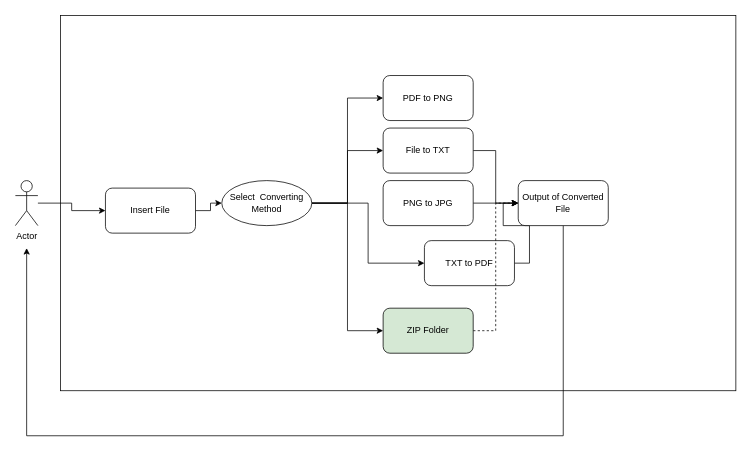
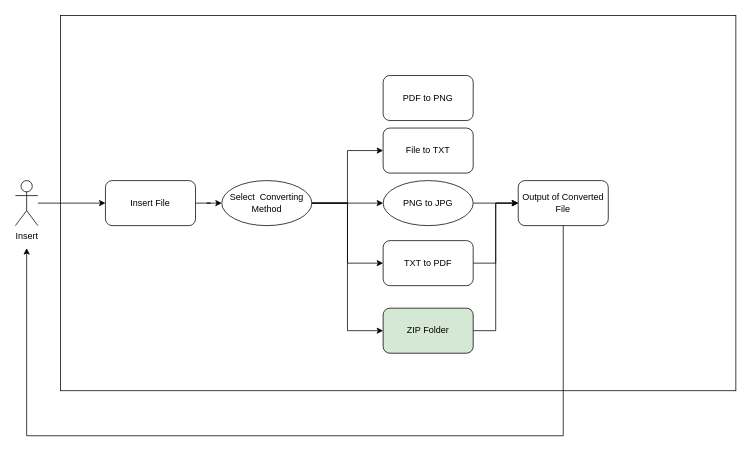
edge "Select Converting Method" -> "PDF to PNG": removed
edge "File to TXT" -> "Output of Converted File": removed
edge "Select Converting Method" -> "PNG to JPG": added
node "PNG to JPG": shape rounded rectangle -> ellipse
node "Insert File": moved (150, 210) -> (150, 203)
node "Actor": label "Actor" -> "Insert"
node "TXT to PDF": moved (469, 263) -> (428, 263)
edge "ZIP Folder" -> "Output of Converted File": style dashed -> solid
